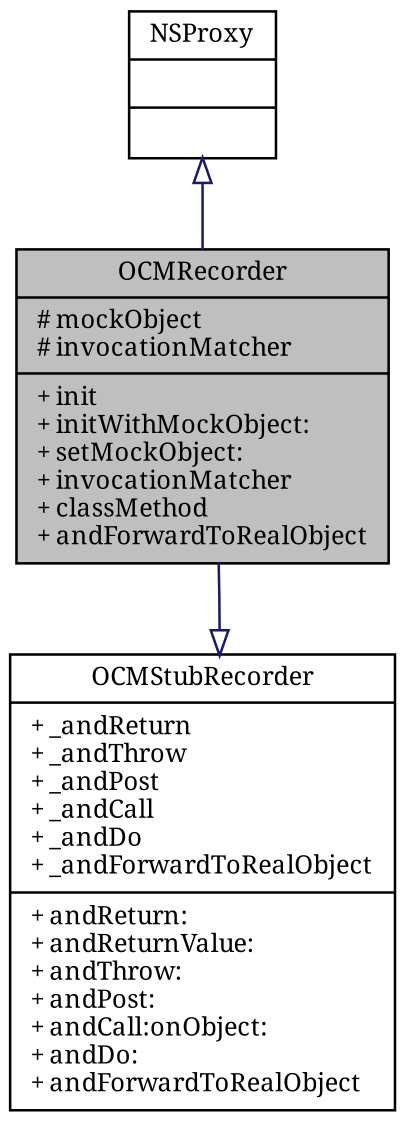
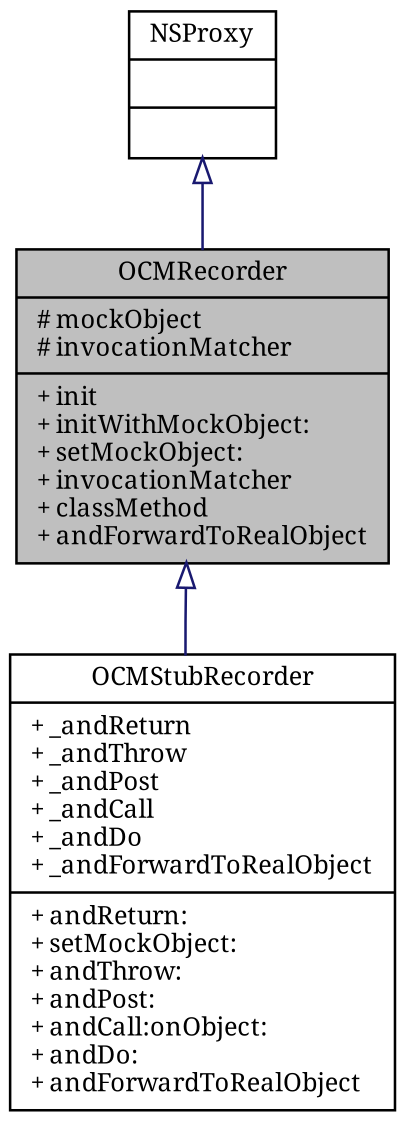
edge "OCMRecorder" -> "OCMStubRecorder": reversed
node "OCMStubRecorder": text "+ andReturnValue:" -> "+ setMockObject:"
